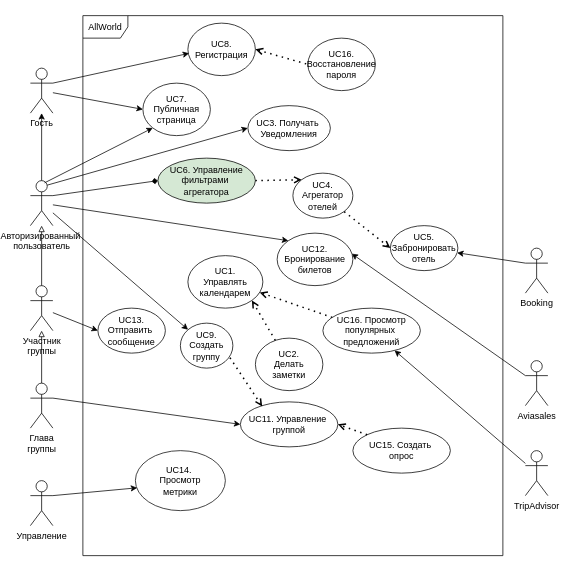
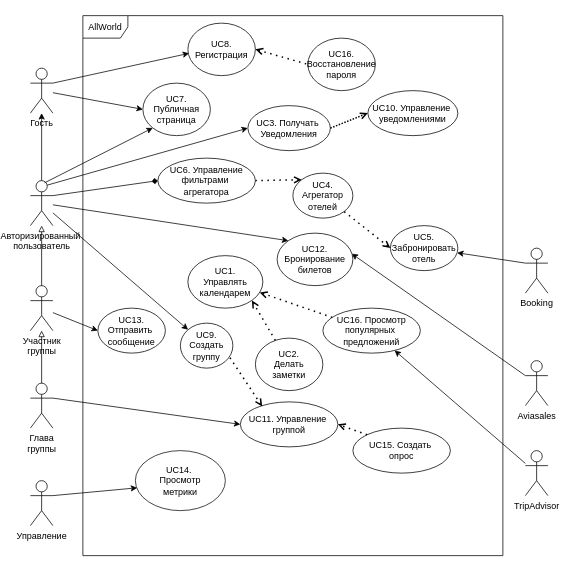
node "UC10. Управление уведомлениями": added
edge "UC3. Получать Уведомления" -> "UC10. Управление уведомлениями": added
node "UC6. Управление фильтрами агрегатора": fillcolor #d5e8d4 -> #ffffff
